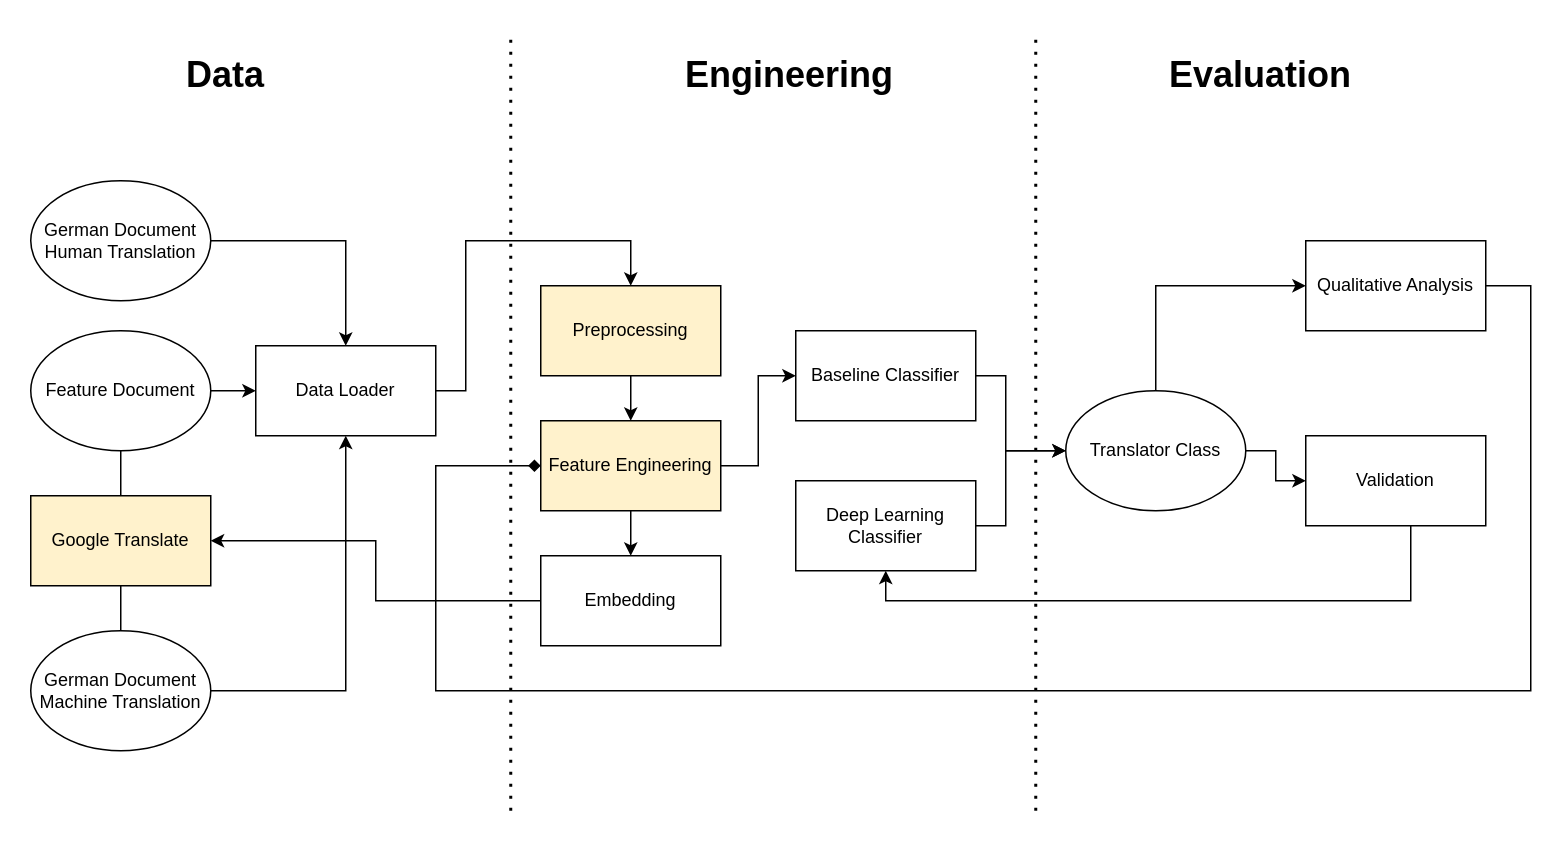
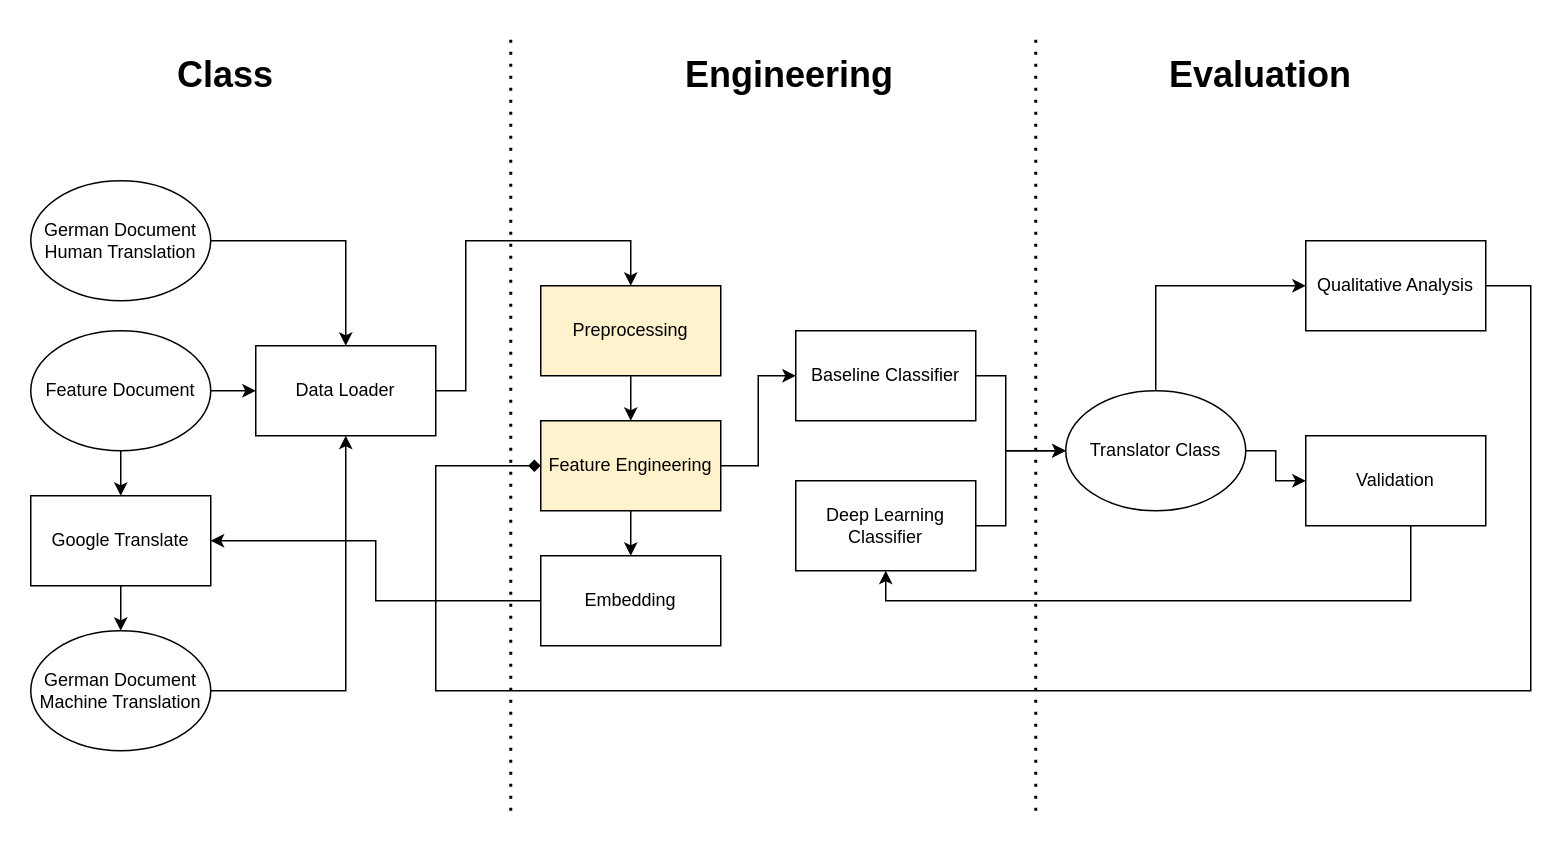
node "Data": label "Data" -> "Class"
edge "Feature Document" -- "Google Translate": arrowhead none -> classic
node "Google Translate": fillcolor #fff2cc -> #ffffff
edge "Google Translate" -- "German Document Machine Translation": arrowhead none -> classic
